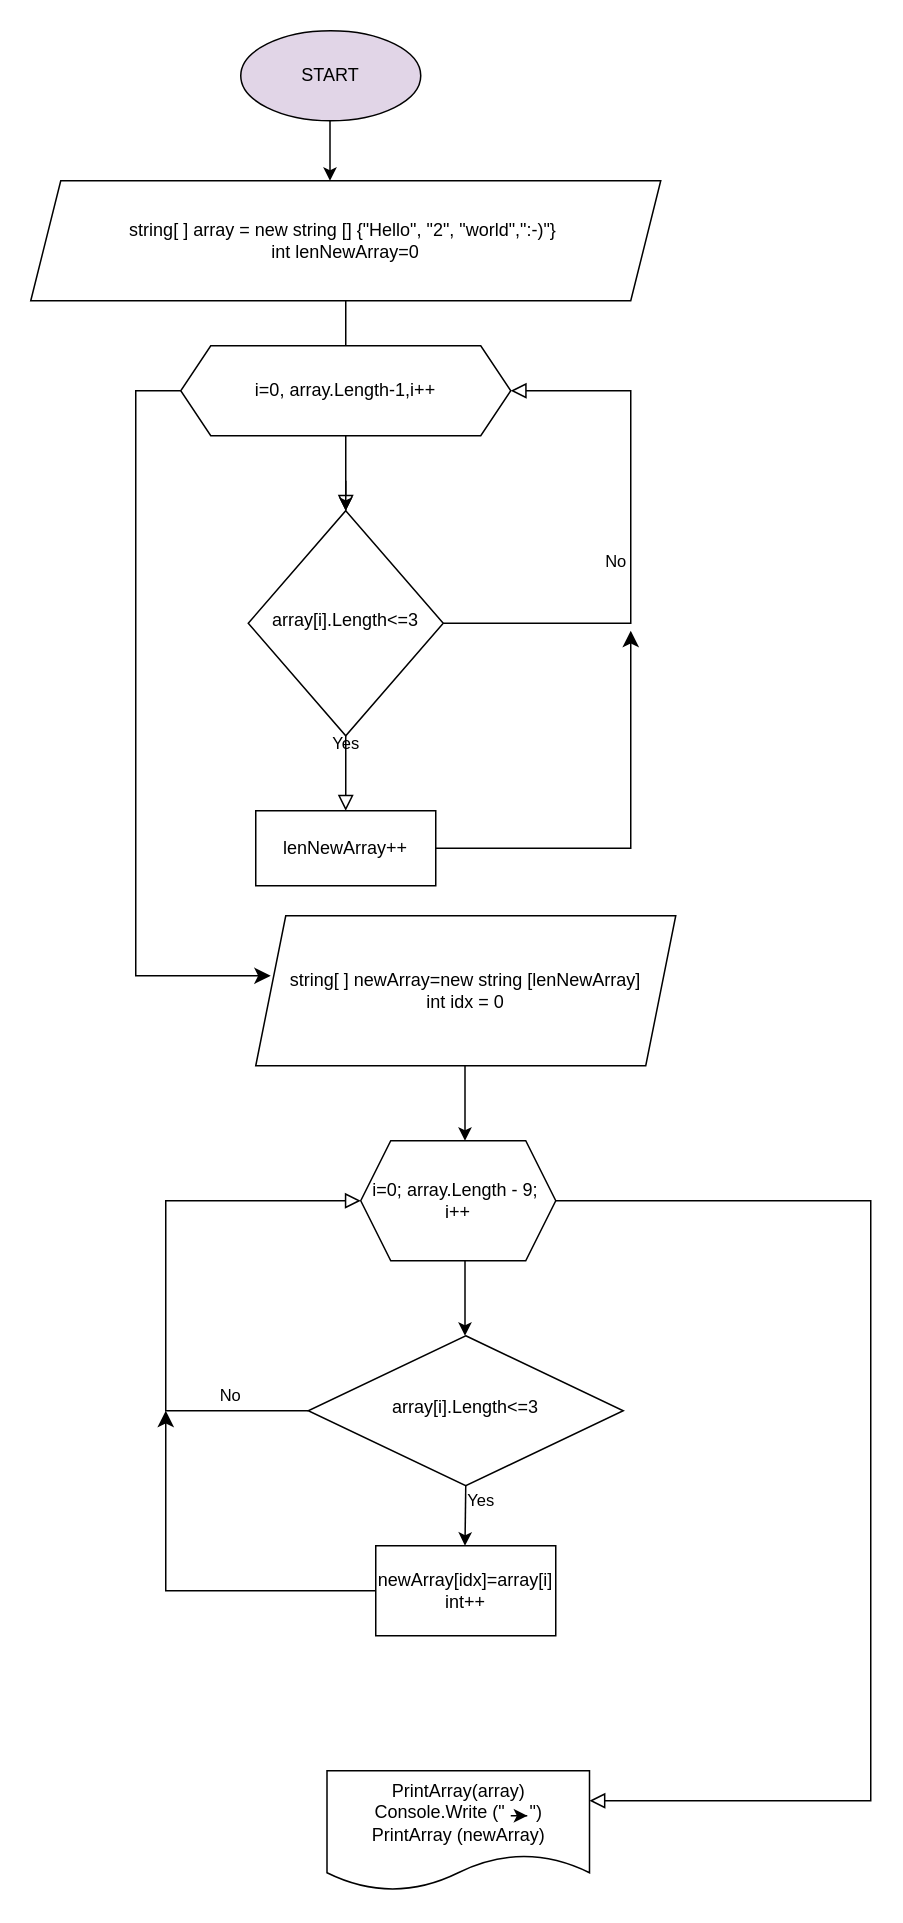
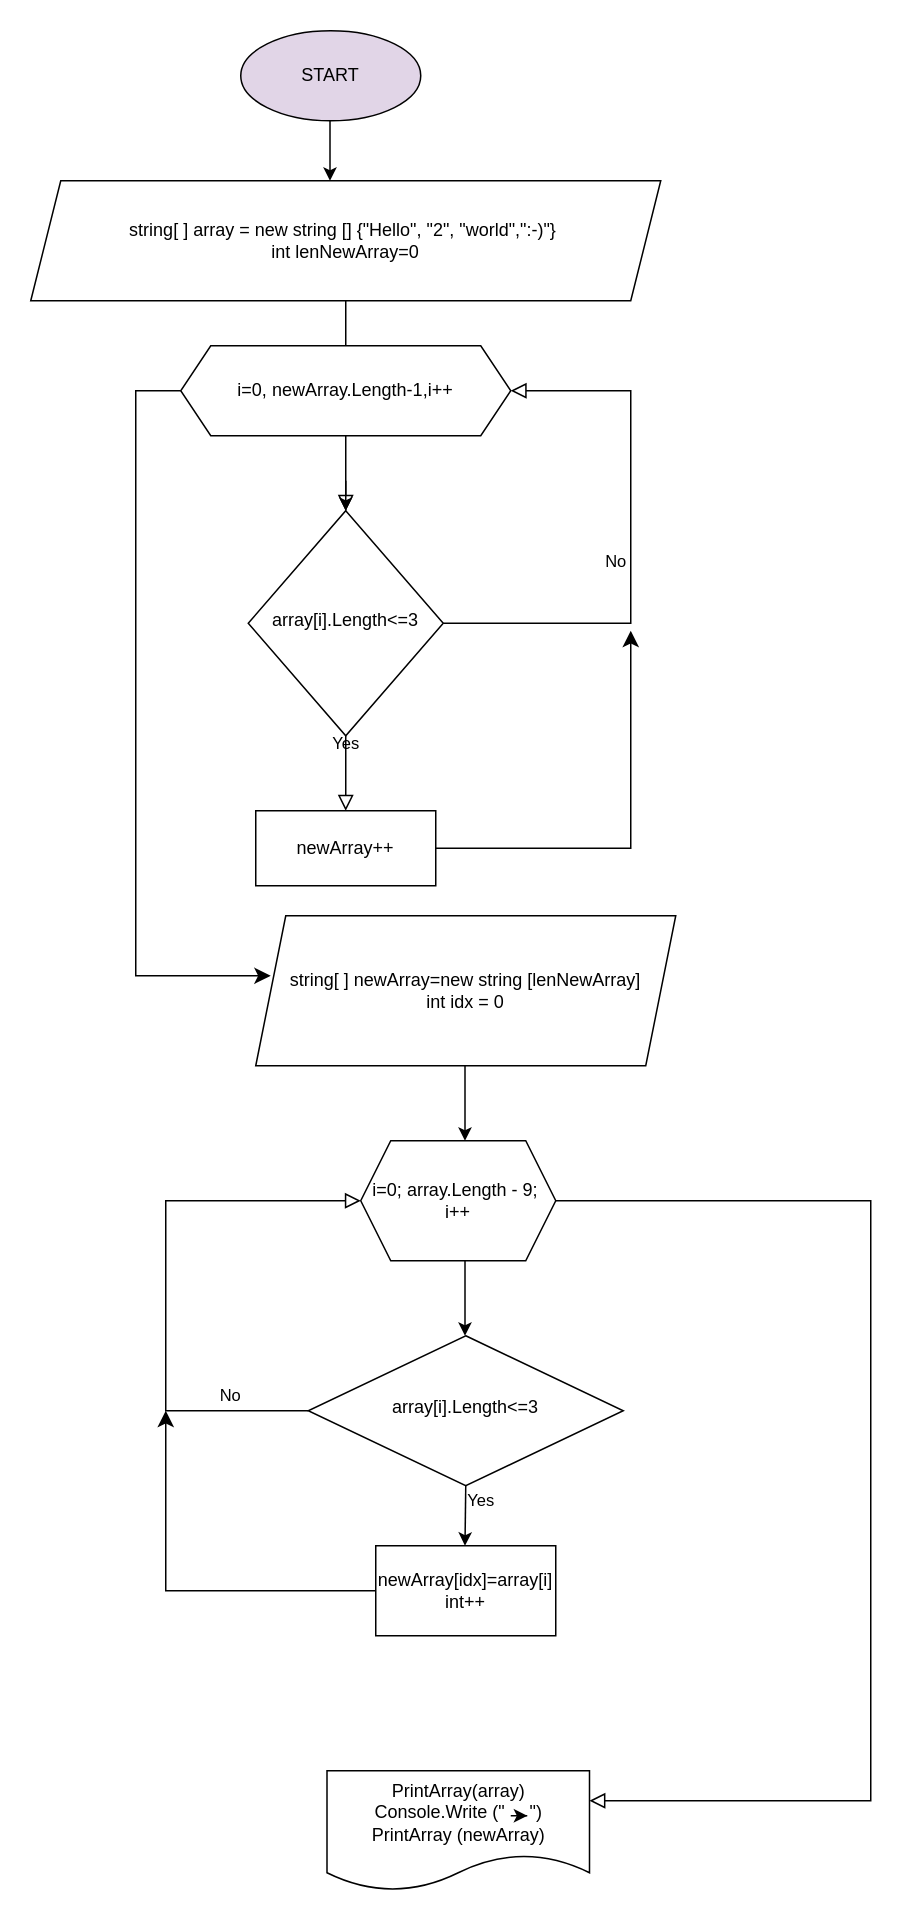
node "i=0, array.Length-1,i++": label "i=0, array.Length-1,i++" -> "i=0, newArray.Length-1,i++"
node "lenNewArray++": label "lenNewArray++" -> "newArray++"
